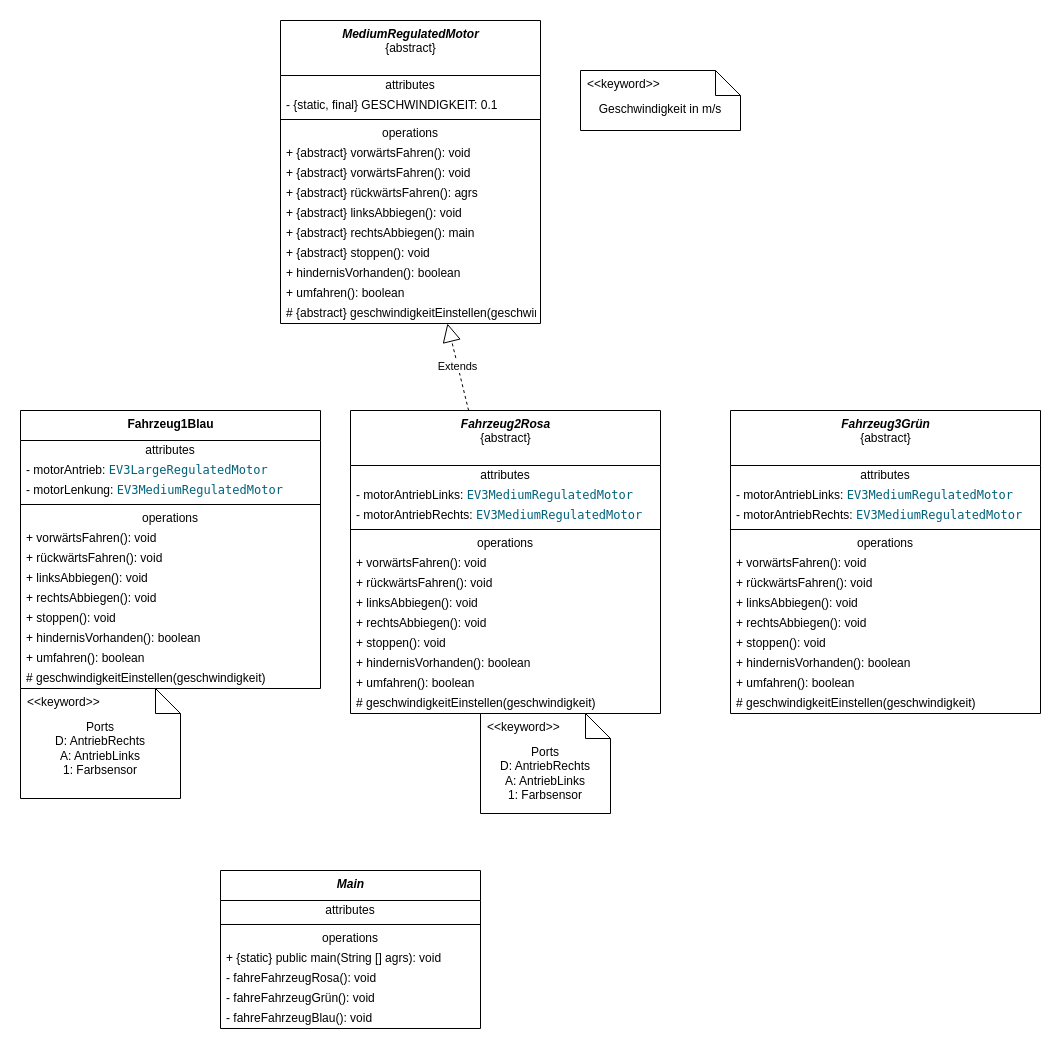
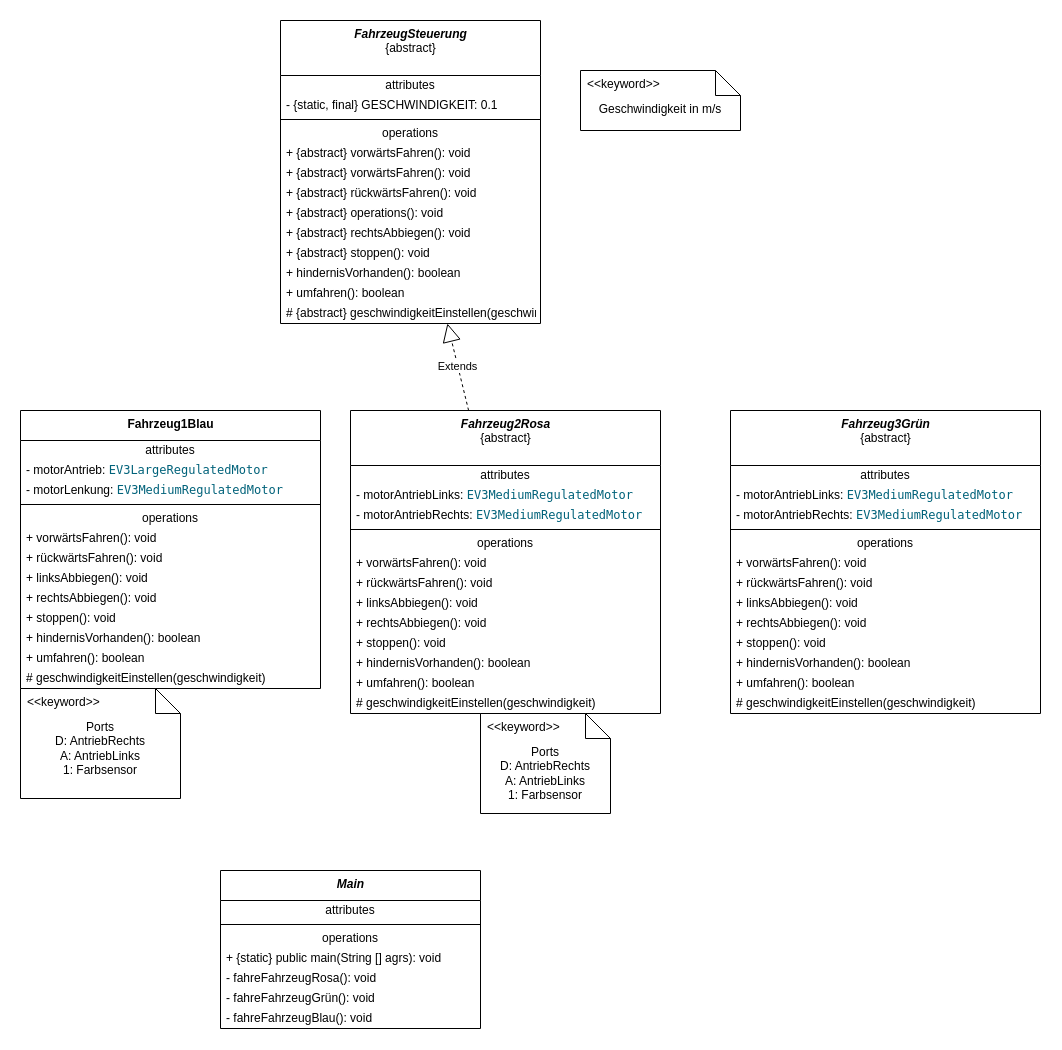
node "MediumRegulatedMotor {abstract}": label "MediumRegulatedMotor {abstract}" -> "FahrzeugSteuerung {abstract}"
node "+ {abstract} rückwärtsFahren(): agrs": label "+ {abstract} rückwärtsFahren(): agrs" -> "+ {abstract} rückwärtsFahren(): void"
node "+ {abstract} linksAbbiegen(): void": label "+ {abstract} linksAbbiegen(): void" -> "+ {abstract} operations(): void"
node "+ {abstract} rechtsAbbiegen(): main": label "+ {abstract} rechtsAbbiegen(): main" -> "+ {abstract} rechtsAbbiegen(): void"
